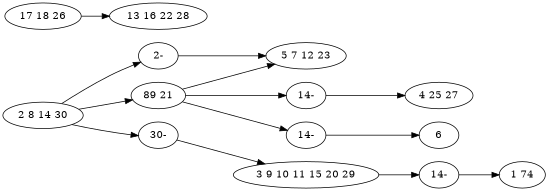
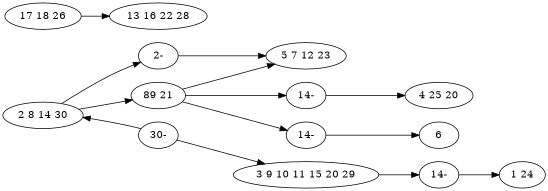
node "4 25 27": label "4 25 27" -> "4 25 20"
edge "2 8 14 30" -> "30-": reversed
node "1 74": label "1 74" -> "1 24"
